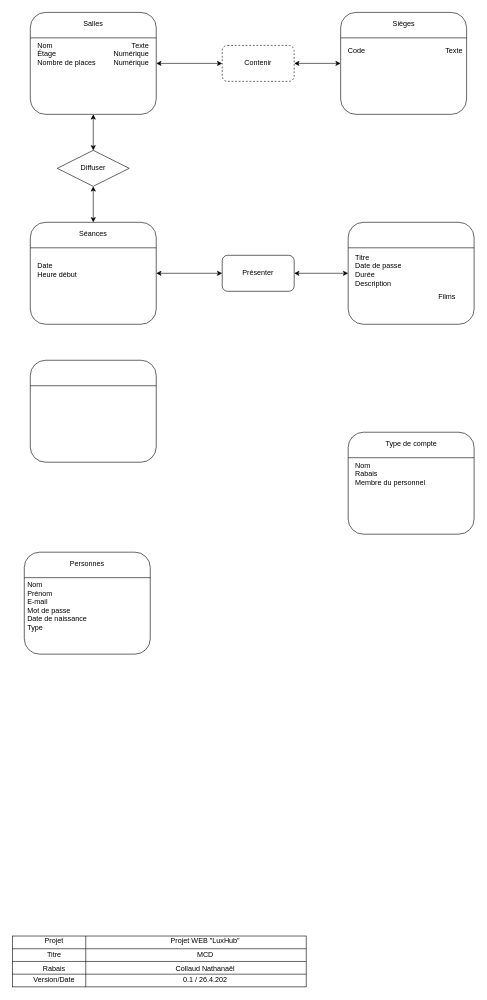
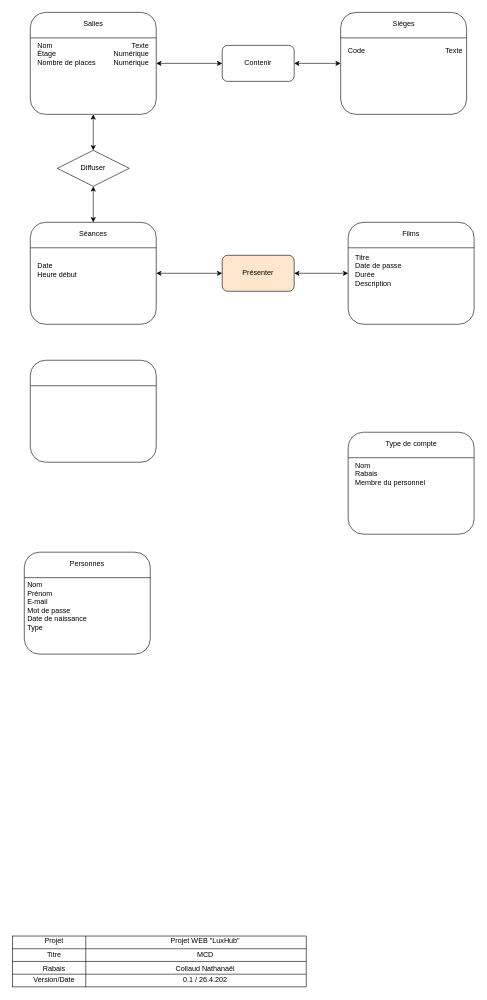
node "Contenir": style dashed -> solid
node "Présenter": fillcolor #ffffff -> #ffe6cc
node "Films": moved (447, 297) -> (411, 234)
